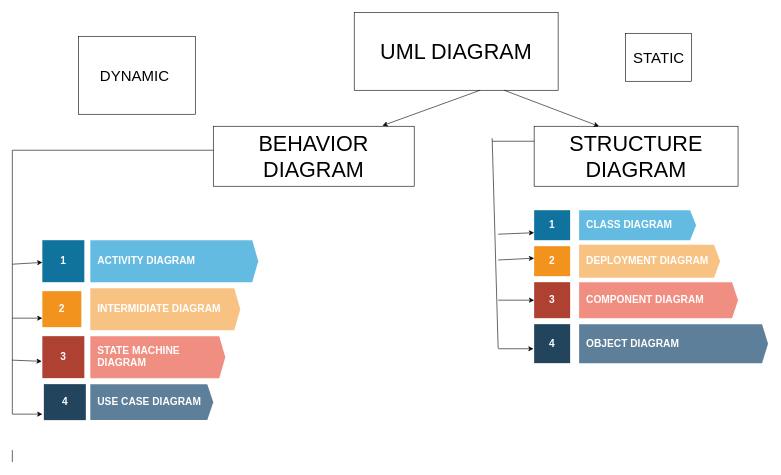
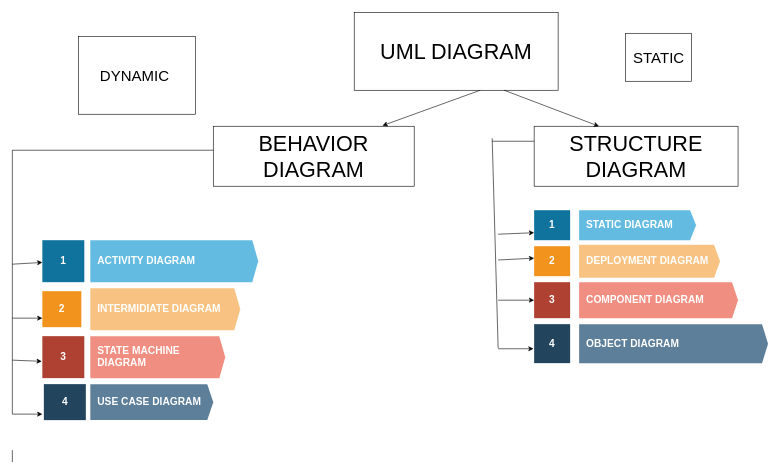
node "CLASS DIAGRAM": label "CLASS DIAGRAM" -> "STATIC DIAGRAM"
